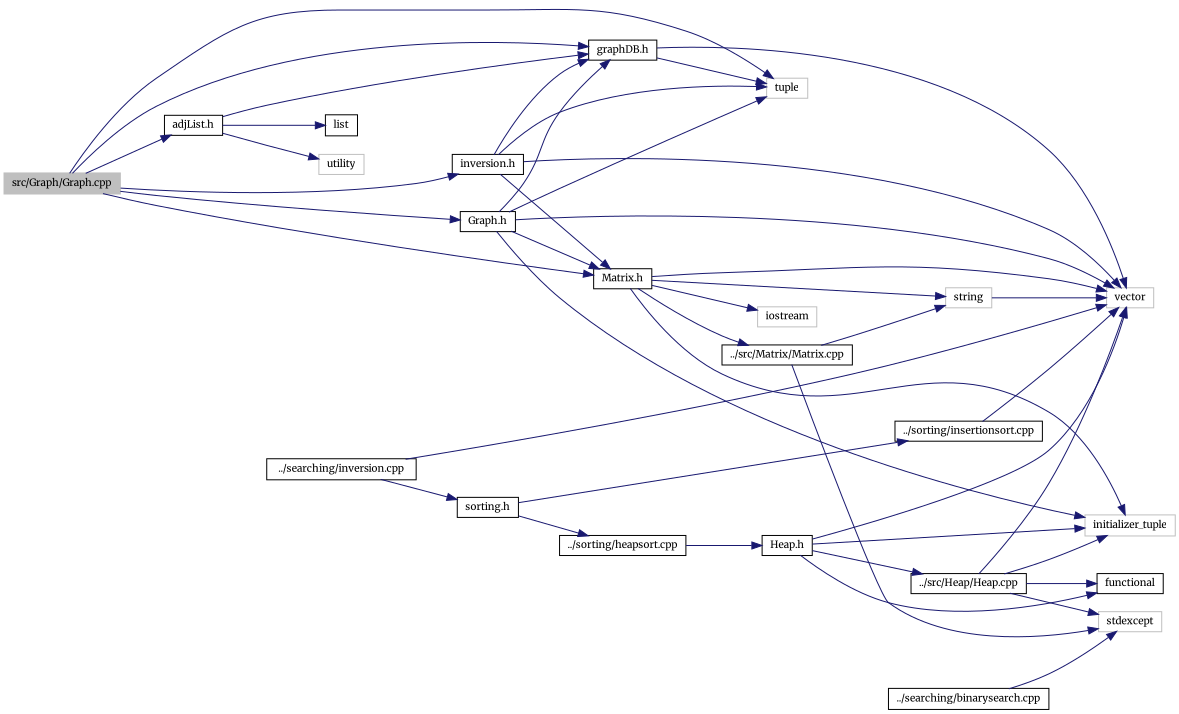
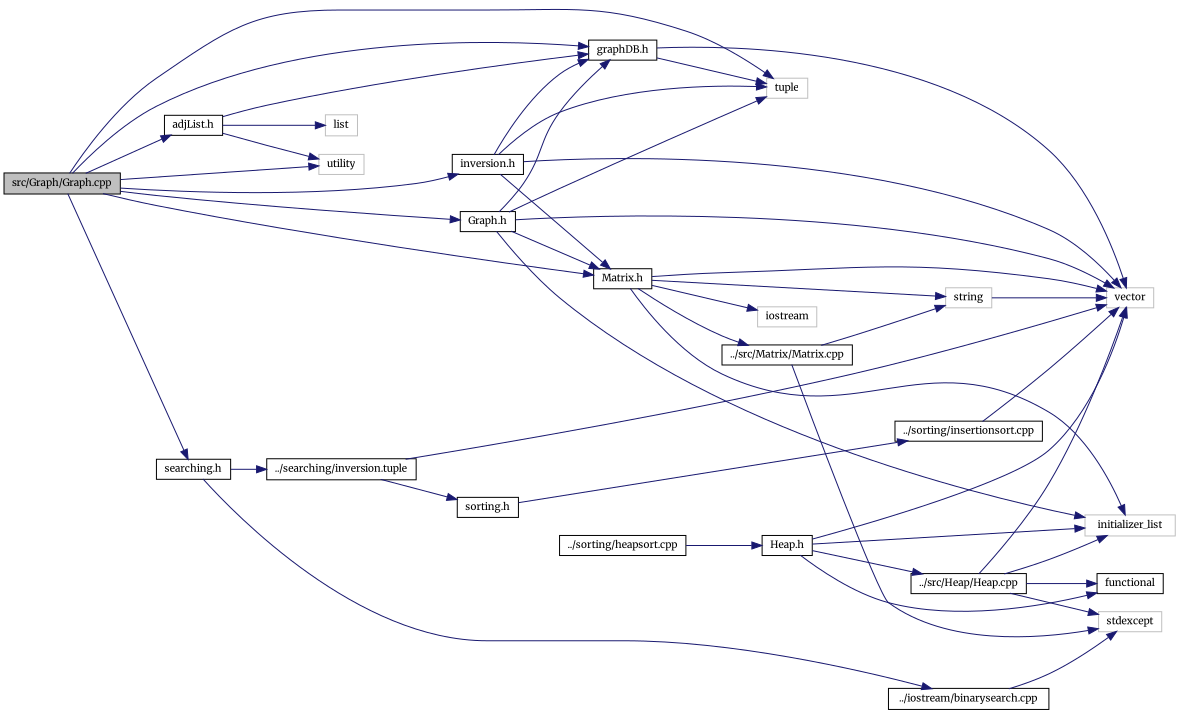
node "list": color black -> grey75
edge "src/Graph/Graph.cpp" -> "utility": added
node "src/Graph/Graph.cpp": color grey75 -> black
node "searching.h": added
node "../searching/inversion.cpp": label "../searching/inversion.cpp" -> "../searching/inversion.tuple"
edge "sorting.h" -> "../sorting/heapsort.cpp": removed
node "initializer_tuple": label "initializer_tuple" -> "initializer_list"
node "../searching/binarysearch.cpp": label "../searching/binarysearch.cpp" -> "../iostream/binarysearch.cpp"
